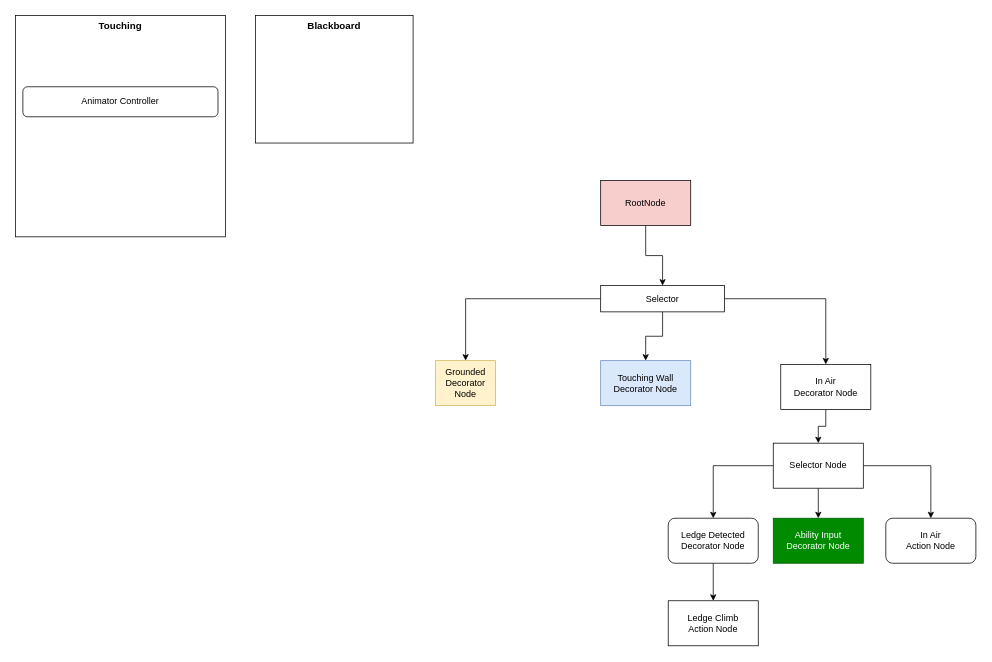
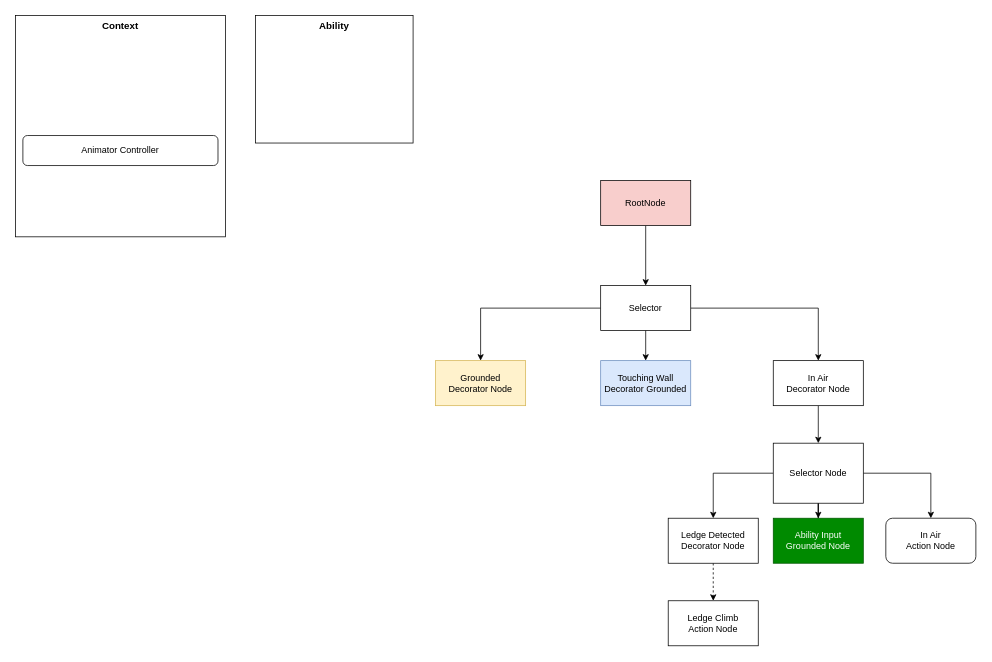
node "Touching": label "Touching" -> "Context"
node "Blackboard": label "Blackboard" -> "Ability"
node "Animator Controller": moved (120, 102) -> (120, 150)
node "Selector": size 124x26 -> 90x45
node "Grounded Decorator Node": size 60x45 -> 90x45
node "Touching Wall Decorator Node": label "Touching Wall Decorator Node" -> "Touching Wall Decorator Grounded"
node "In Air Decorator Node": moved (825, 387) -> (818, 383)
node "Selector Node": size 90x45 -> 90x60
node "Ledge Detected Decorator Node": shape rounded rectangle -> rectangle
node "Ability Input Decorator Node": label "Ability Input Decorator Node" -> "Ability Input Grounded Node"
edge "Ledge Detected Decorator Node" -> "Ledge Climb Action Node": style solid -> dashed
